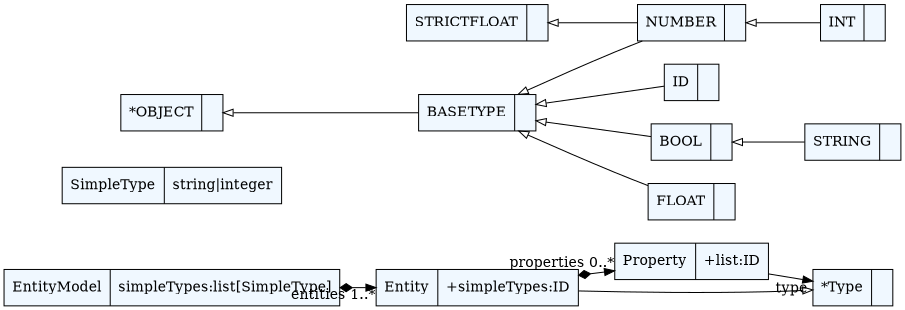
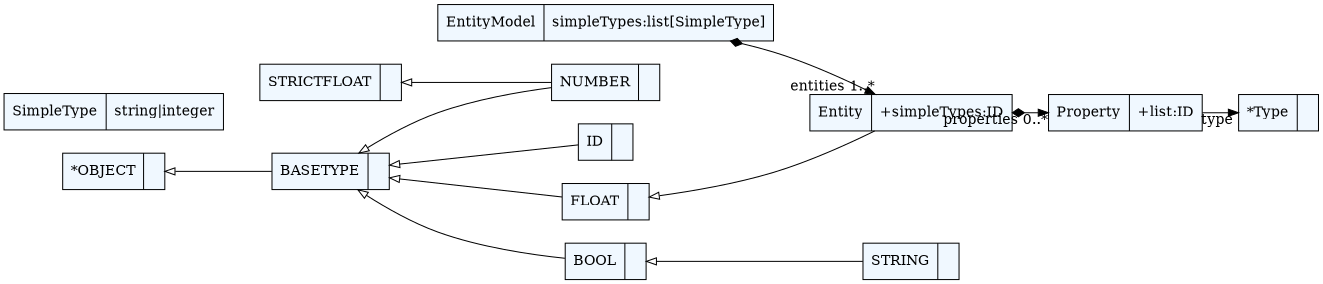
node "INT": removed
edge "Entity" -> "*Type": now "Entity" -> "FLOAT"
